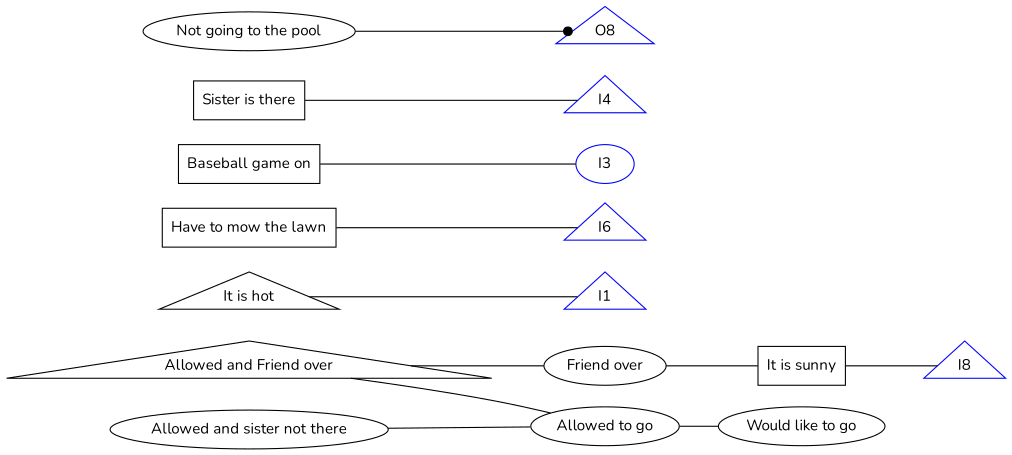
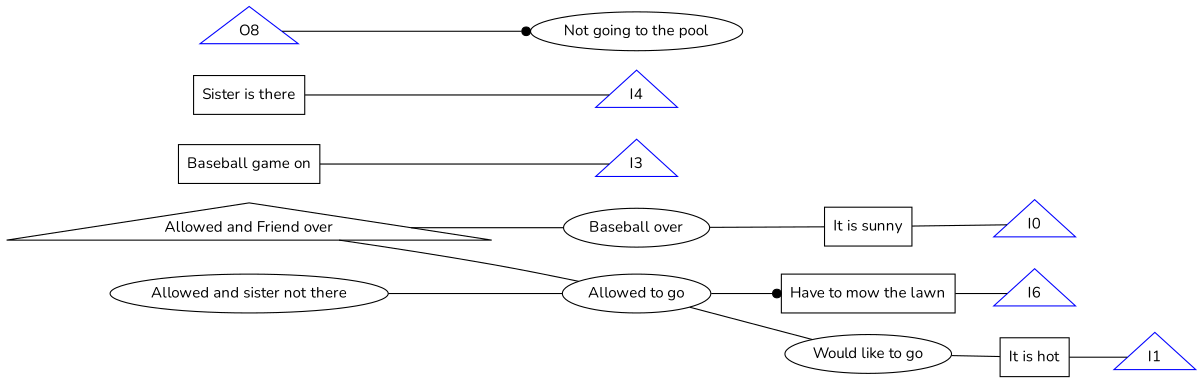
edge "Not going to the pool" -> "O8": reversed
node "I3": shape ellipse -> triangle
edge "Allowed to go" -> "Have to mow the lawn": added
node "It is hot": shape triangle -> box
edge "Would like to go" -- "It is hot": added
node "Friend over": label "Friend over" -> "Baseball over"
node "I8": label "I8" -> "I0"
